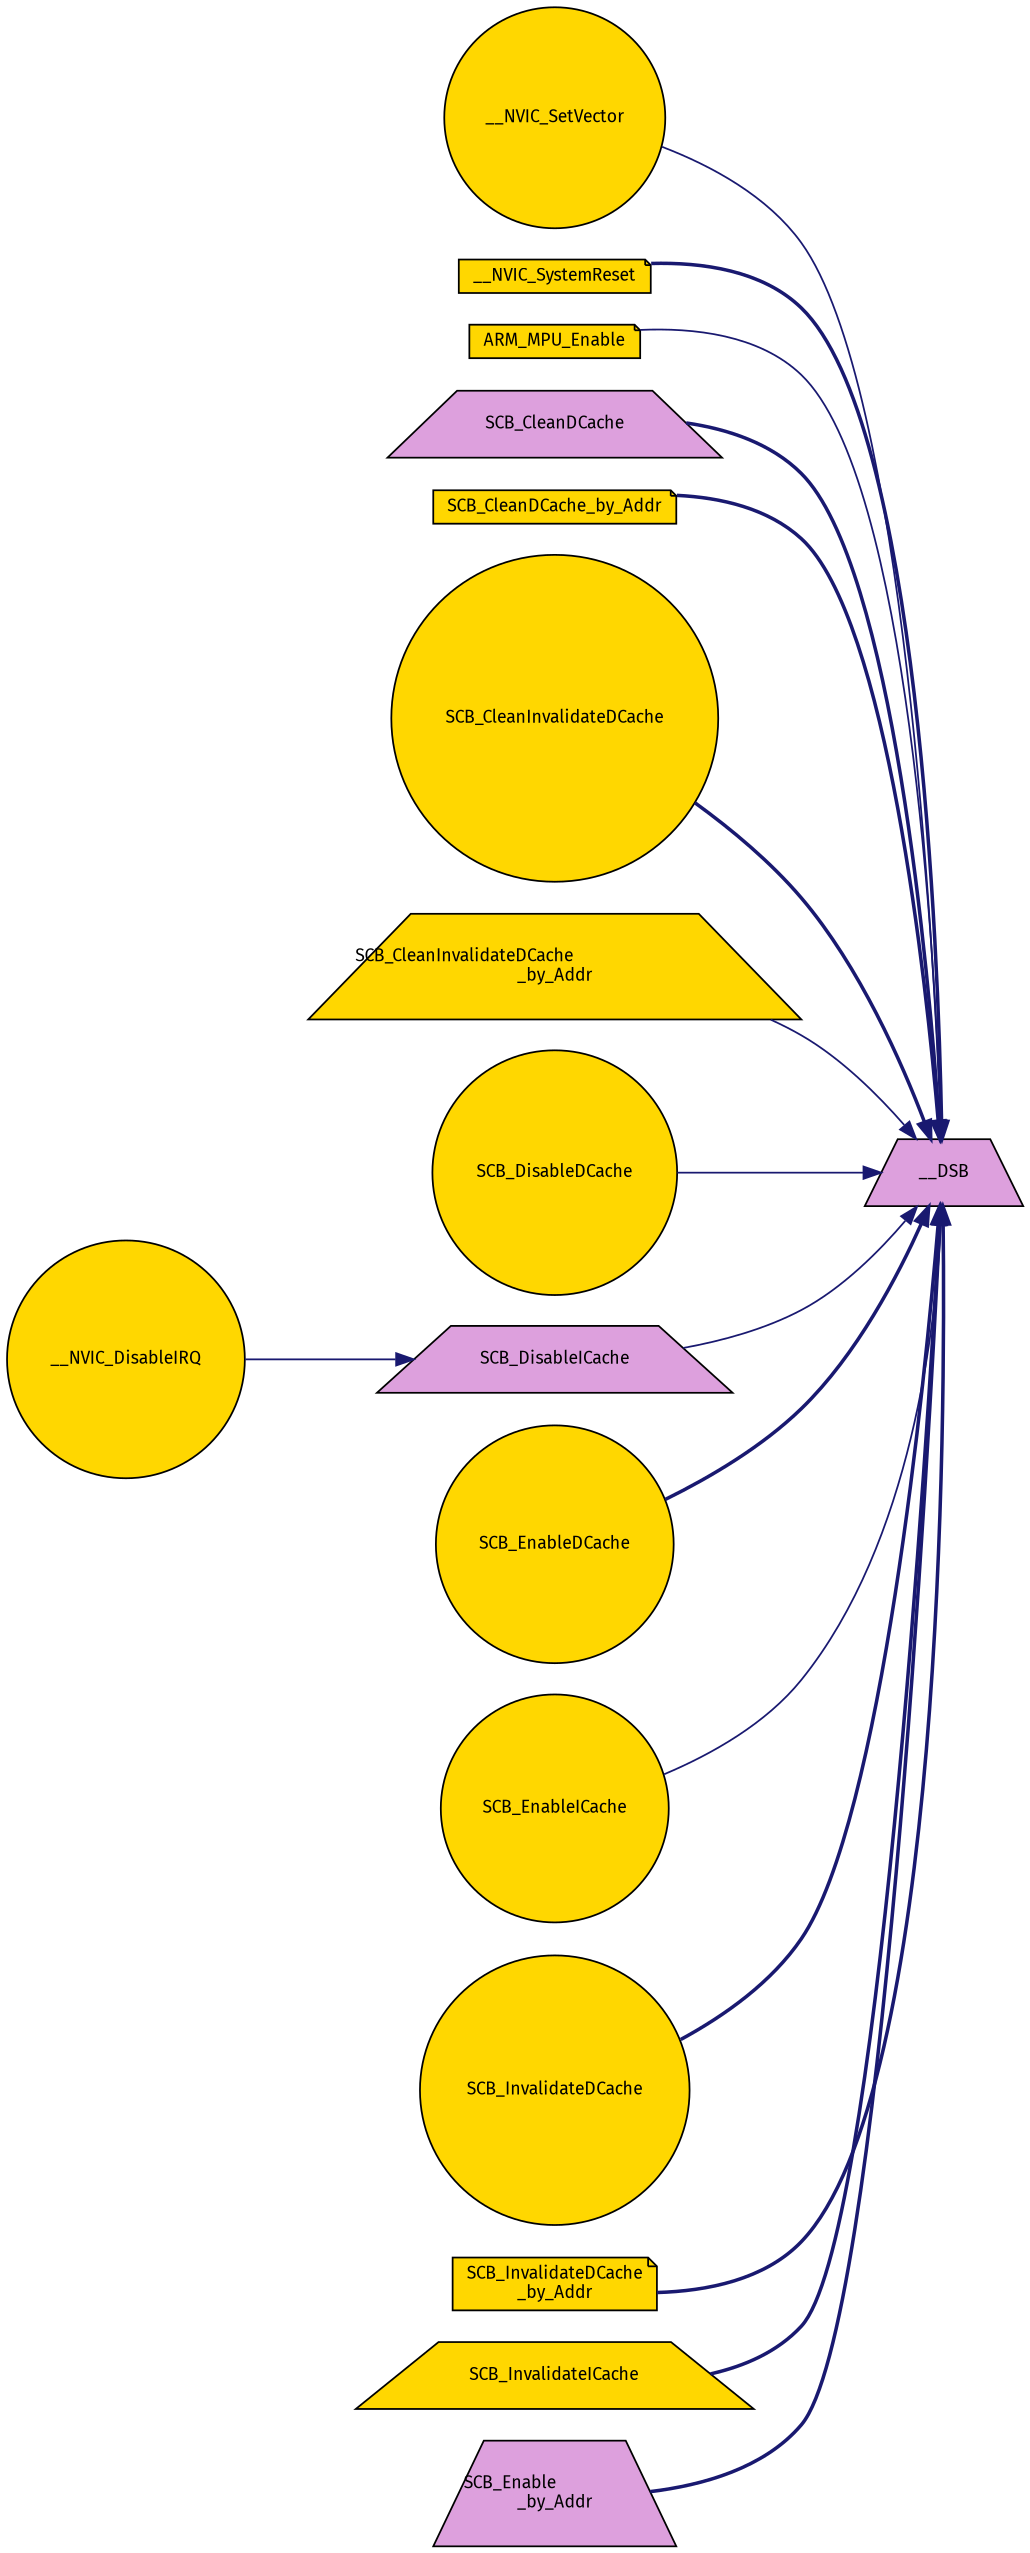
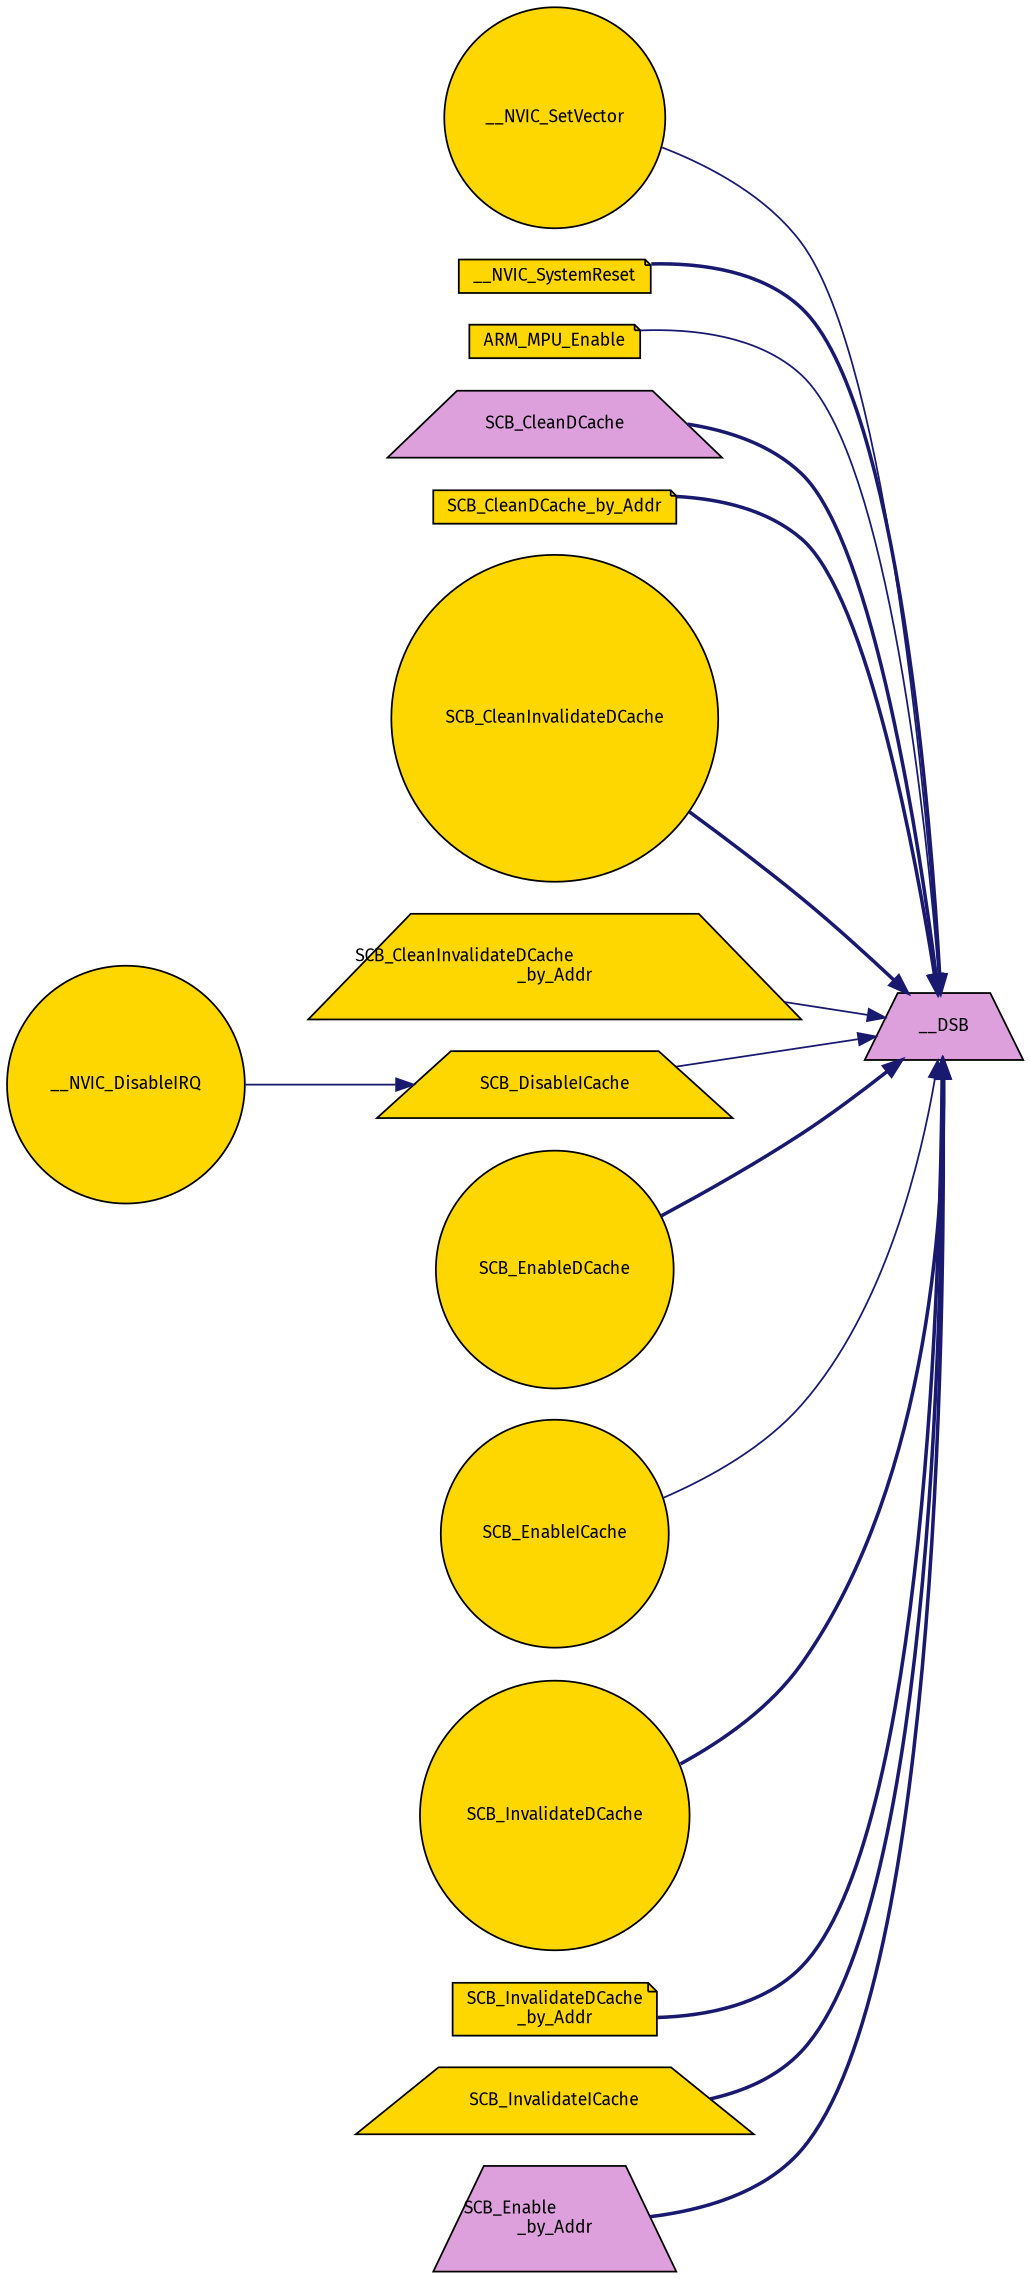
node "SCB_DisableDCache": removed
node "SCB_DisableICache": fillcolor plum -> gold
